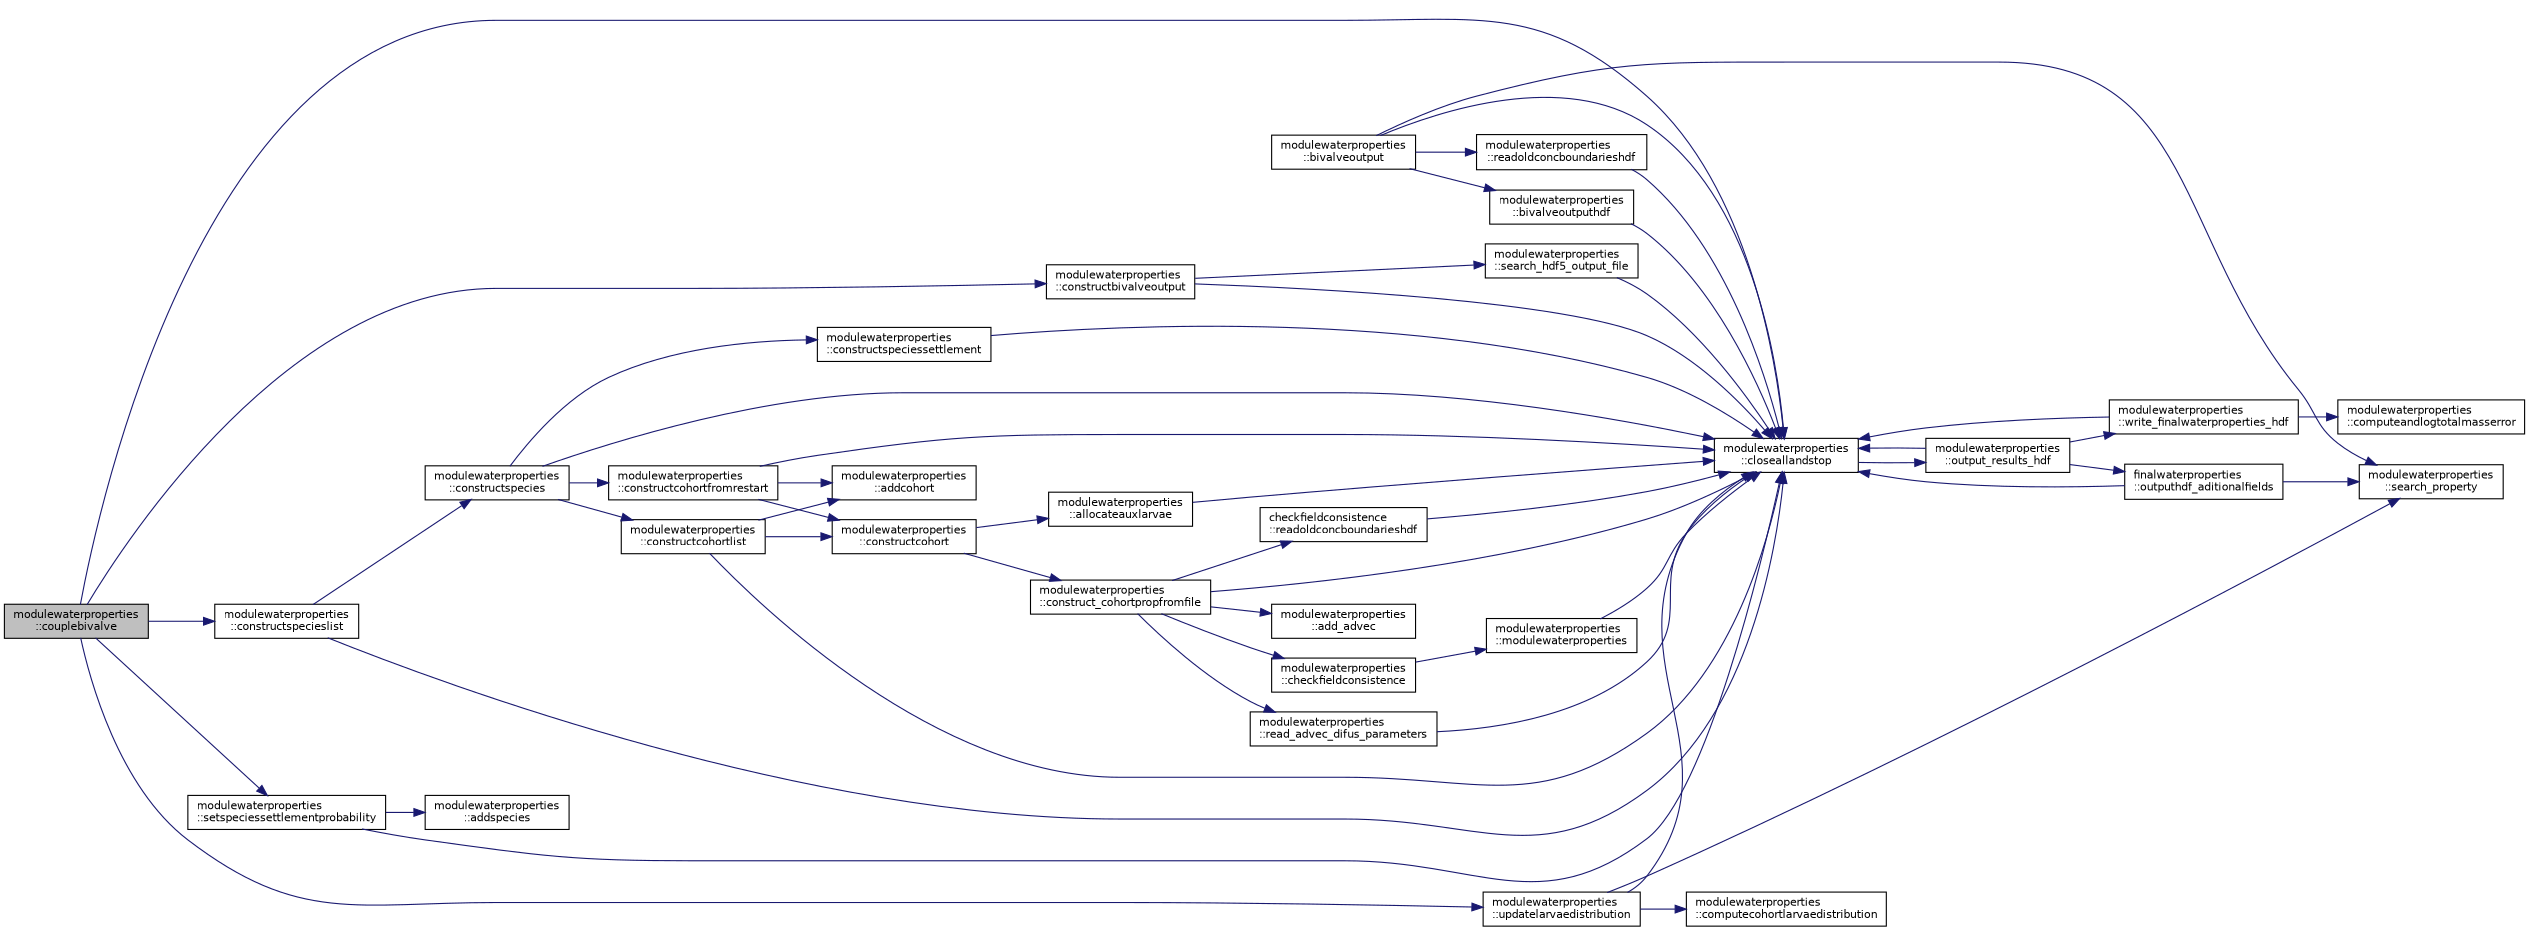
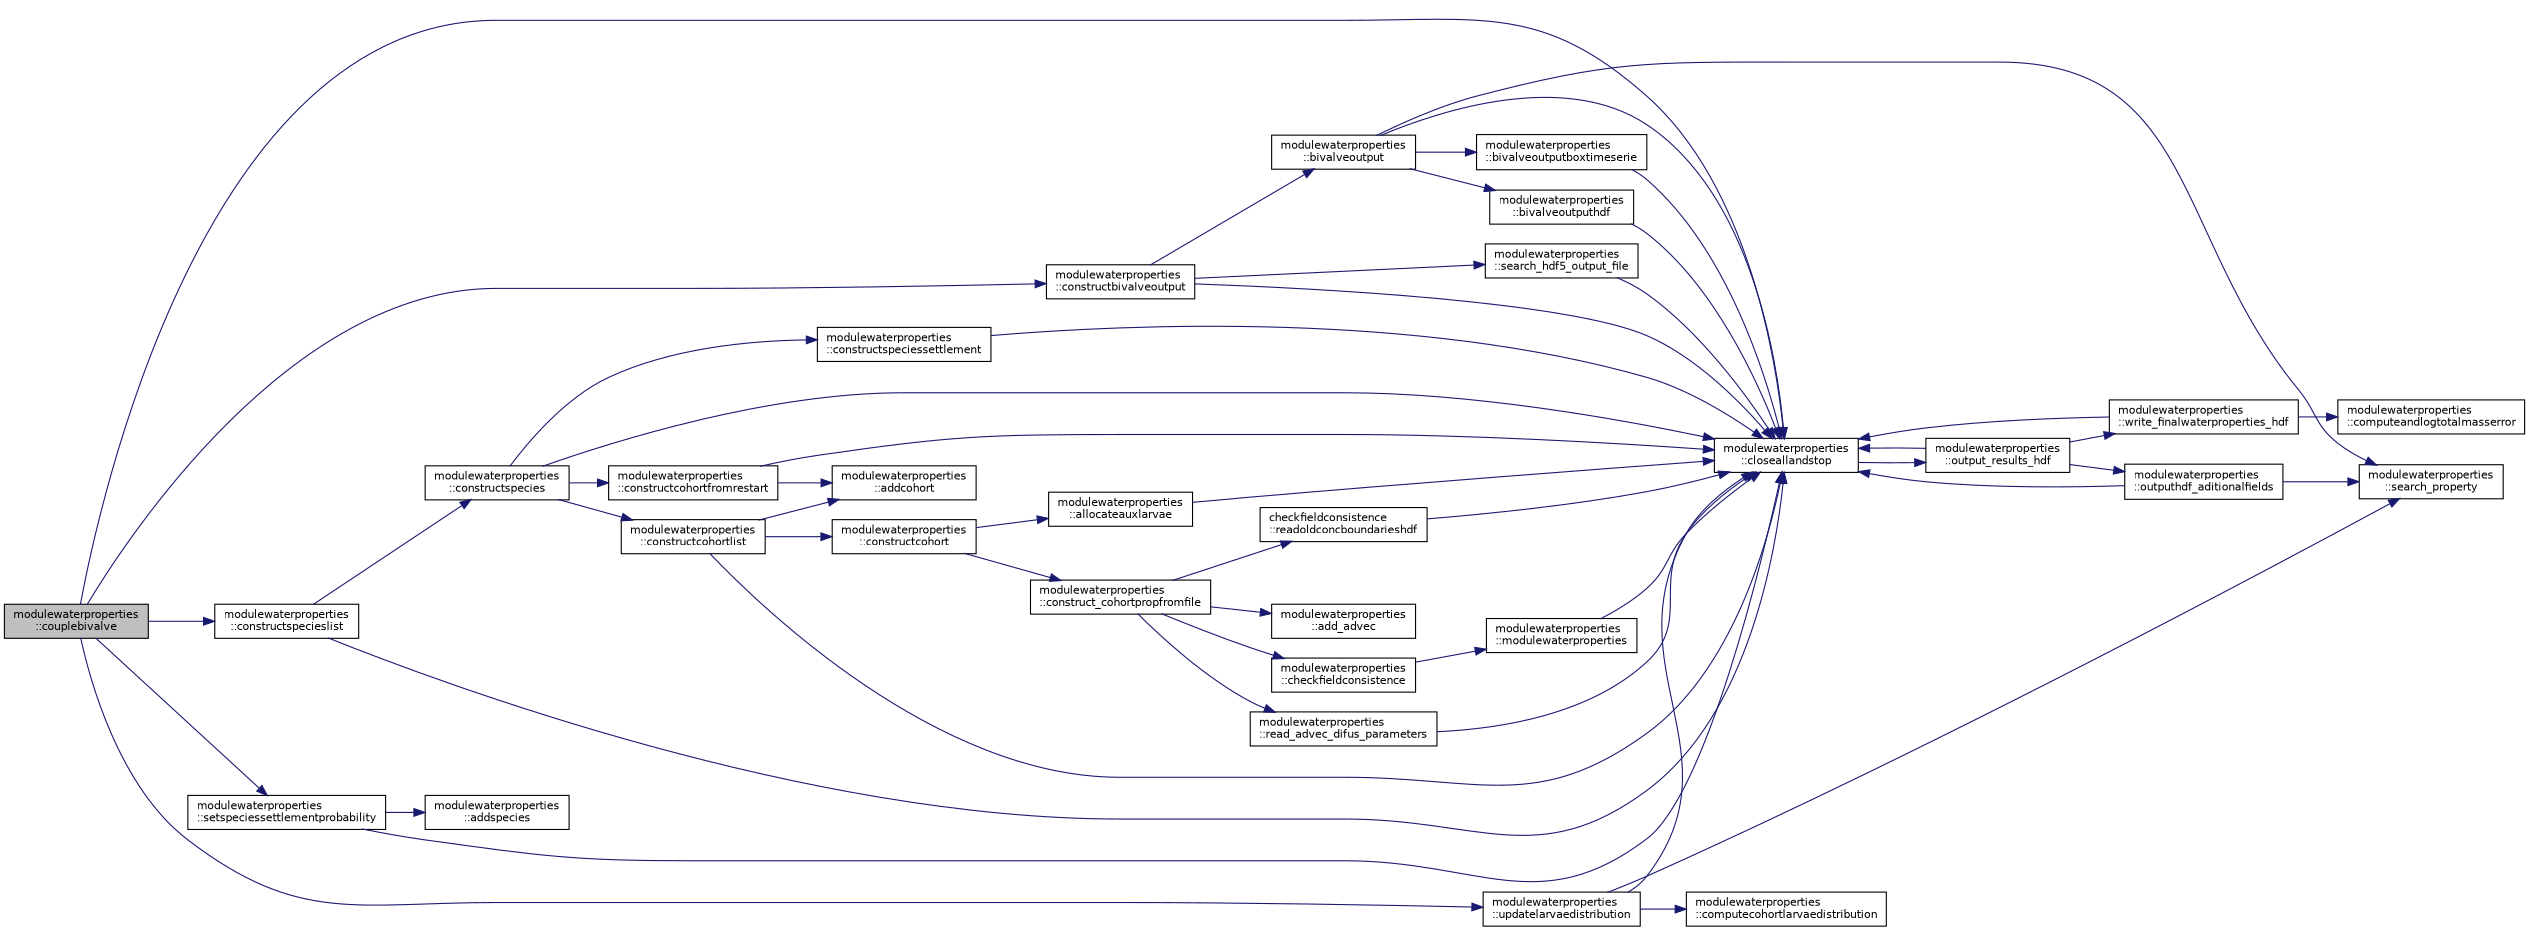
node "modulewaterproperties ::readoldconcboundarieshdf": label "modulewaterproperties ::readoldconcboundarieshdf" -> "modulewaterproperties ::bivalveoutputboxtimeserie"
edge "modulewaterproperties ::constructbivalveoutput" -> "modulewaterproperties ::bivalveoutput": added
node "finalwaterproperties ::outputhdf_aditionalfields": label "finalwaterproperties ::outputhdf_aditionalfields" -> "modulewaterproperties ::outputhdf_aditionalfields"
edge "modulewaterproperties ::constructcohortfromrestart" -> "modulewaterproperties ::constructcohort": removed
edge "modulewaterproperties ::construct_cohortpropfromfile" -> "modulewaterproperties ::closeallandstop": removed
